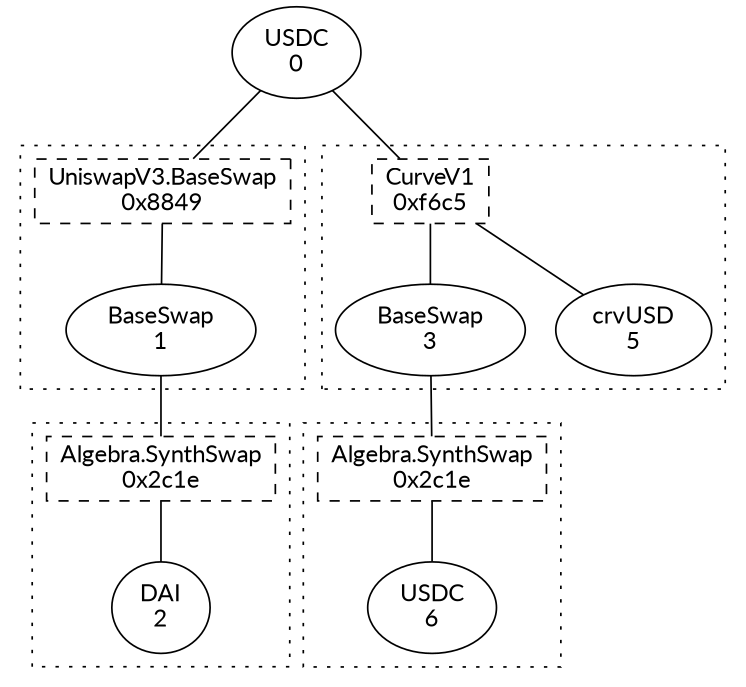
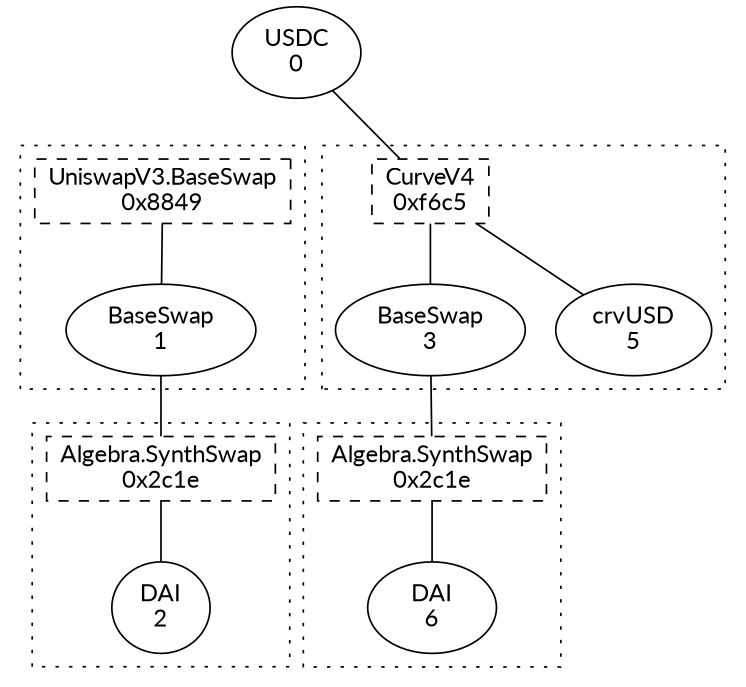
edge "USDC 0" -- "UniswapV3.BaseSwap 0x8849": removed
node "CurveV1 0xf6c5": label "CurveV1 0xf6c5" -> "CurveV4 0xf6c5"
node "USDC 6": label "USDC 6" -> "DAI 6"
